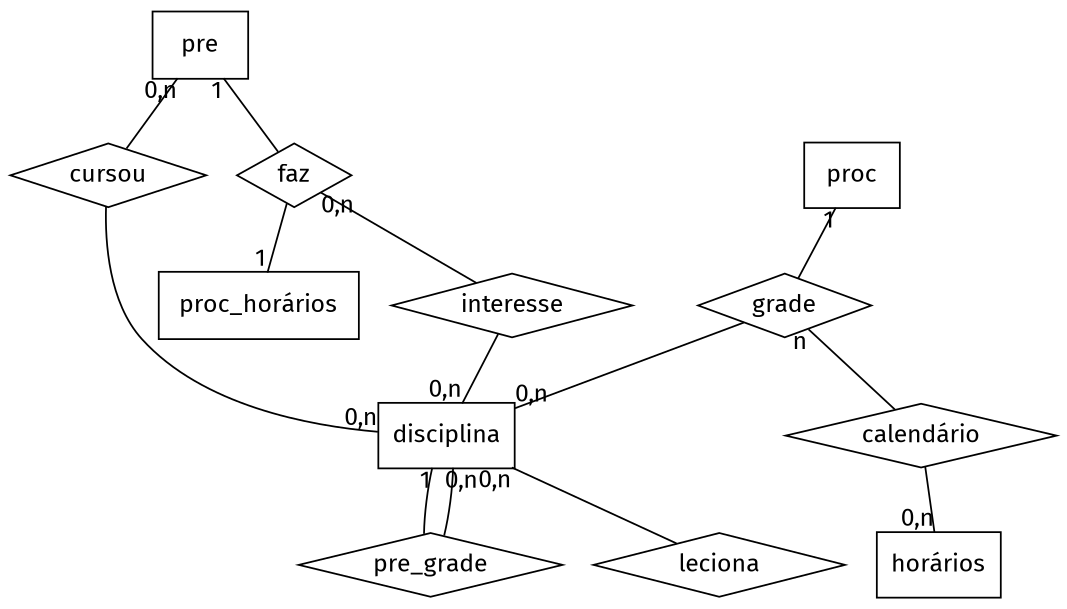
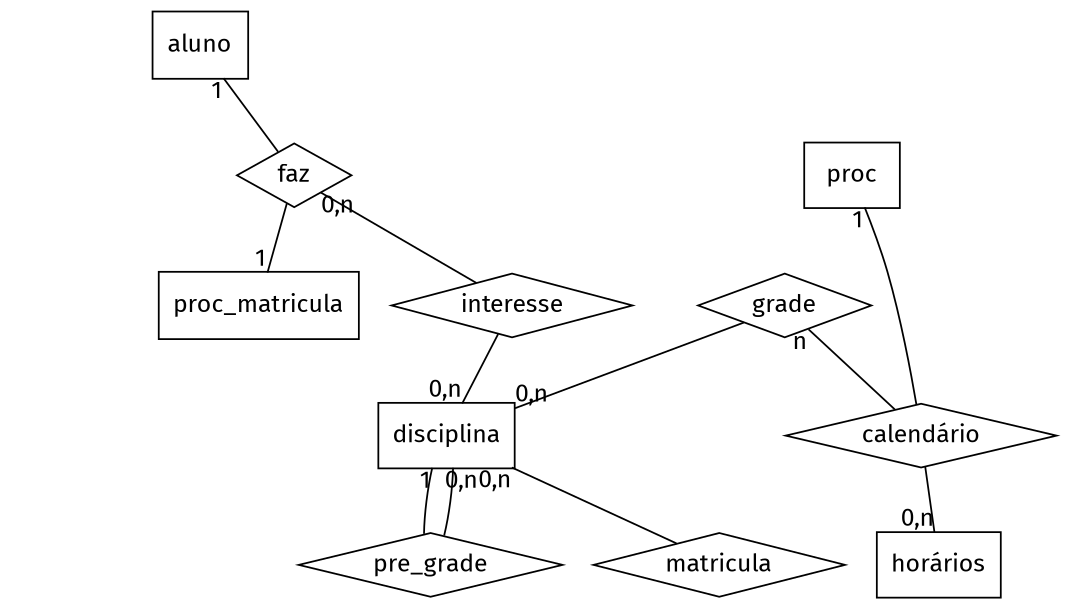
node "pre": label "pre" -> "aluno"
node "cursou": removed
edge "proc" -- "grade": now "proc" -- "calendário"
node "proc_horários": label "proc_horários" -> "proc_matricula"
node "leciona": label "leciona" -> "matricula"
